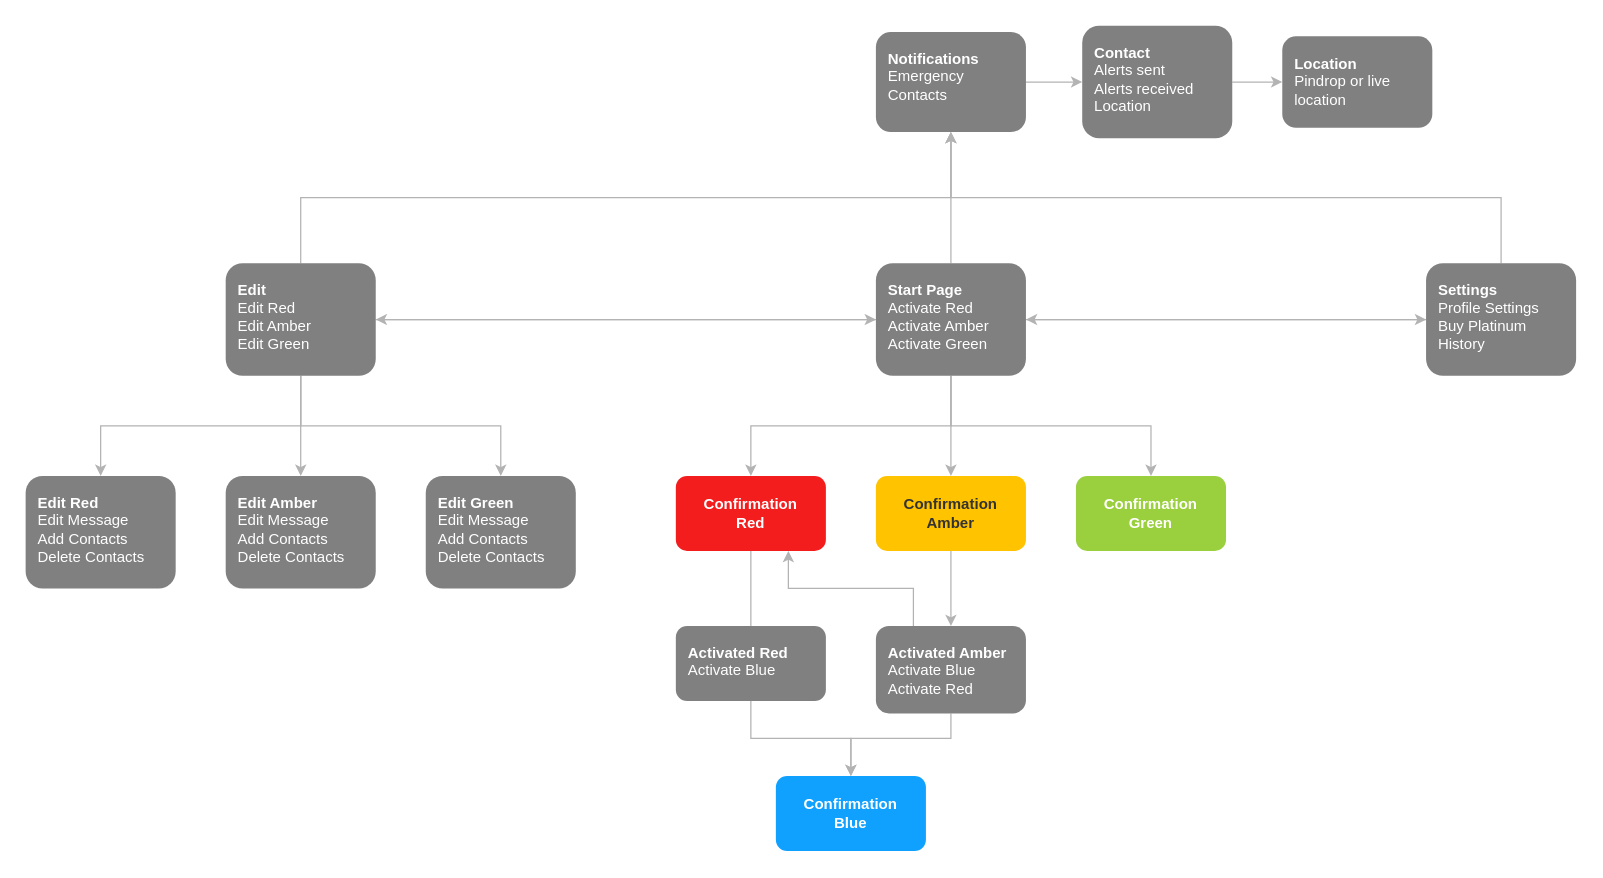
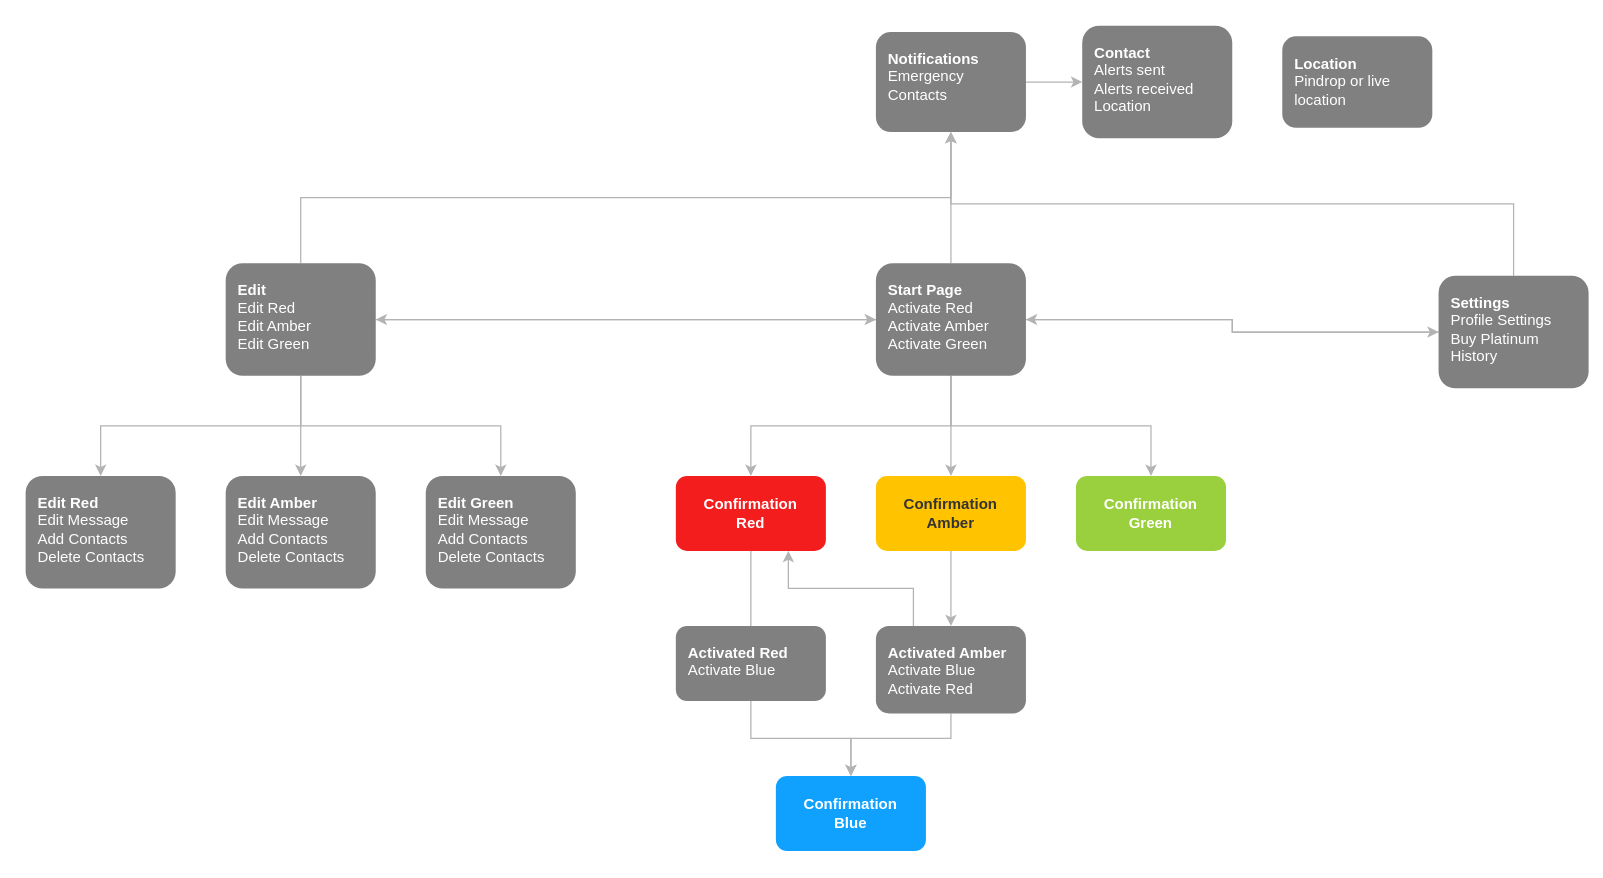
edge "Contact Alerts sent Alerts received Location" -> "Location Pindrop or live location": removed
node "Settings Profile Settings Buy Platinum History": moved (1501, 319) -> (1513, 332)
